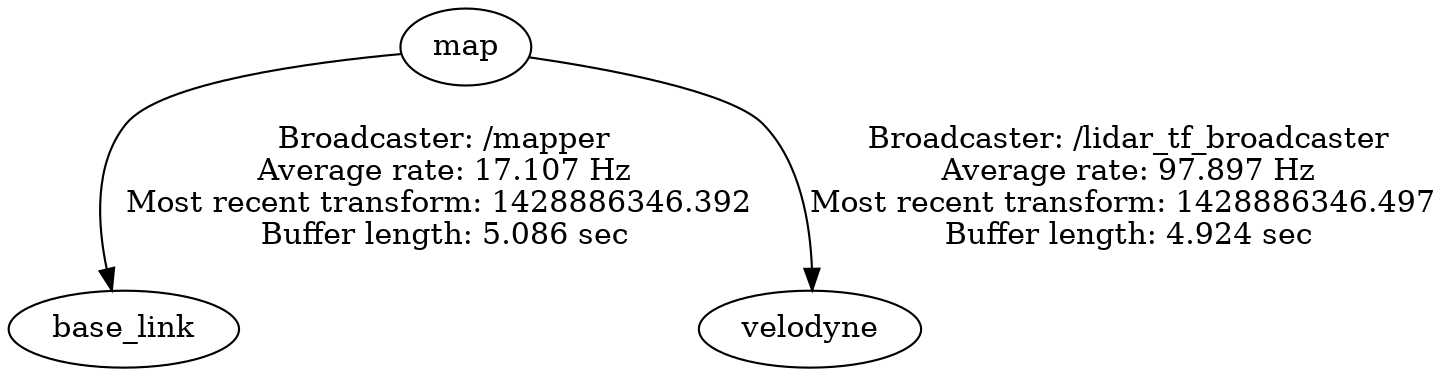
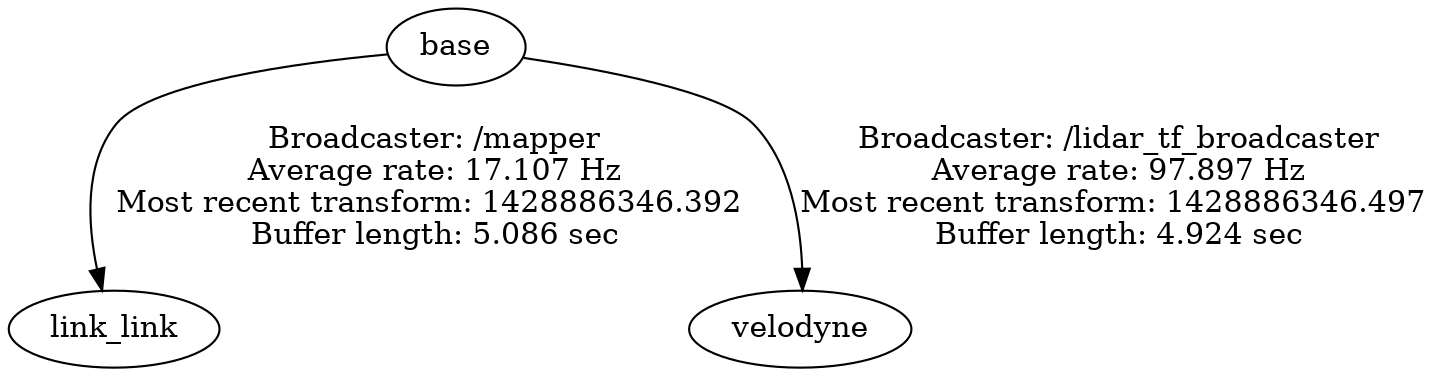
node "map": label "map" -> "base"
node "base_link": label "base_link" -> "link_link"
